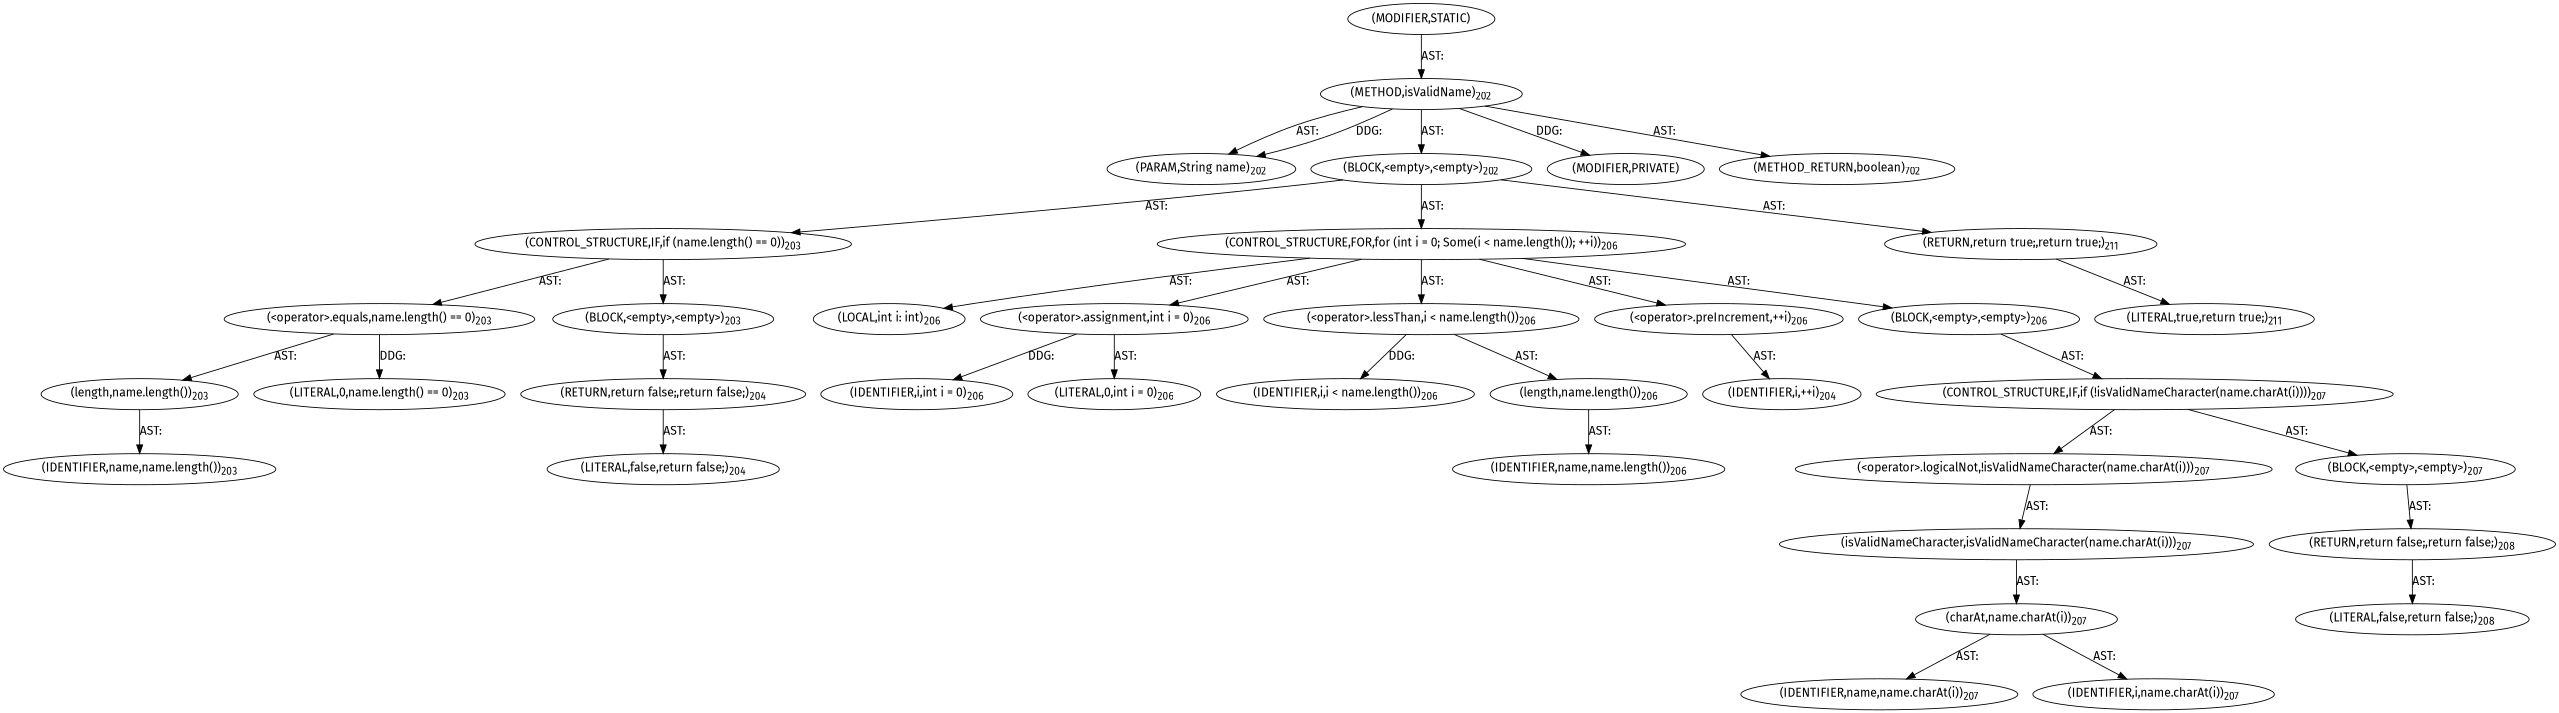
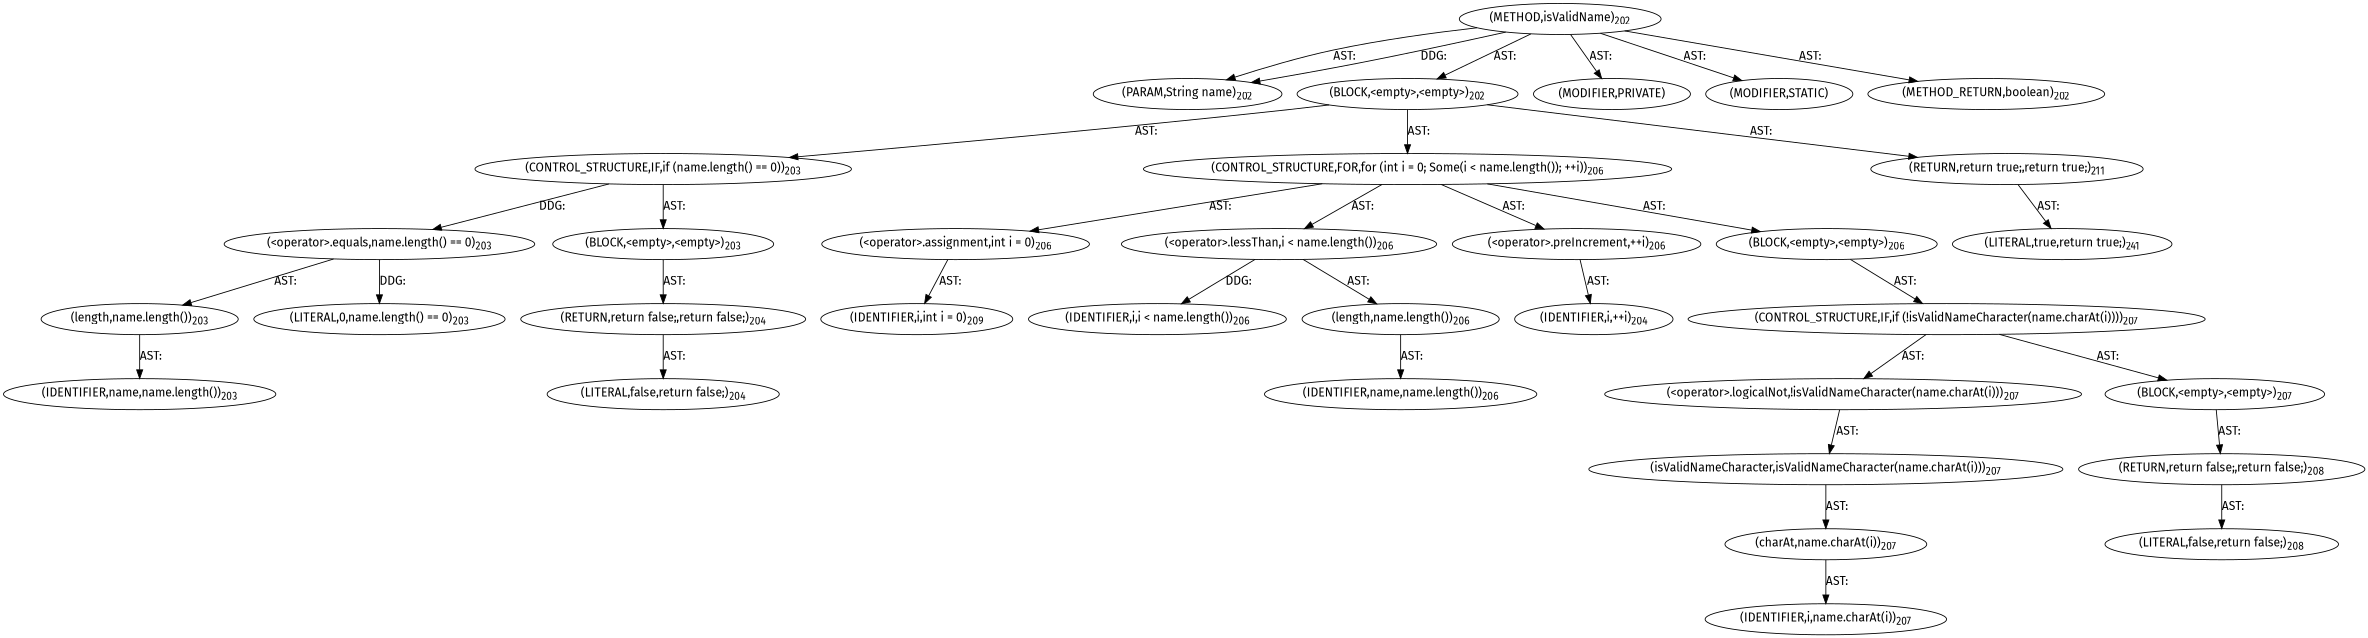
edge "(MODIFIER,STATIC)" -> "(METHOD,isValidName)": reversed
edge "(METHOD,isValidName)" -> "(MODIFIER,PRIVATE)": label "DDG: " -> "AST: "
node "(METHOD_RETURN,boolean)": text "702" -> "202"
edge "(CONTROL_STRUCTURE,IF,if (name.length() == 0))" -> "(<operator>.equals,name.length() == 0)": label "AST: " -> "DDG: "
node "(LITERAL,true,return true;)": text "211" -> "241"
node "(LOCAL,int i: int)": removed
edge "(<operator>.assignment,int i = 0)" -> "(IDENTIFIER,i,int i = 0)": label "DDG: " -> "AST: "
node "(IDENTIFIER,i,int i = 0)": text "206" -> "209"
node "(LITERAL,0,int i = 0)": removed
node "(IDENTIFIER,name,name.charAt(i))": removed
